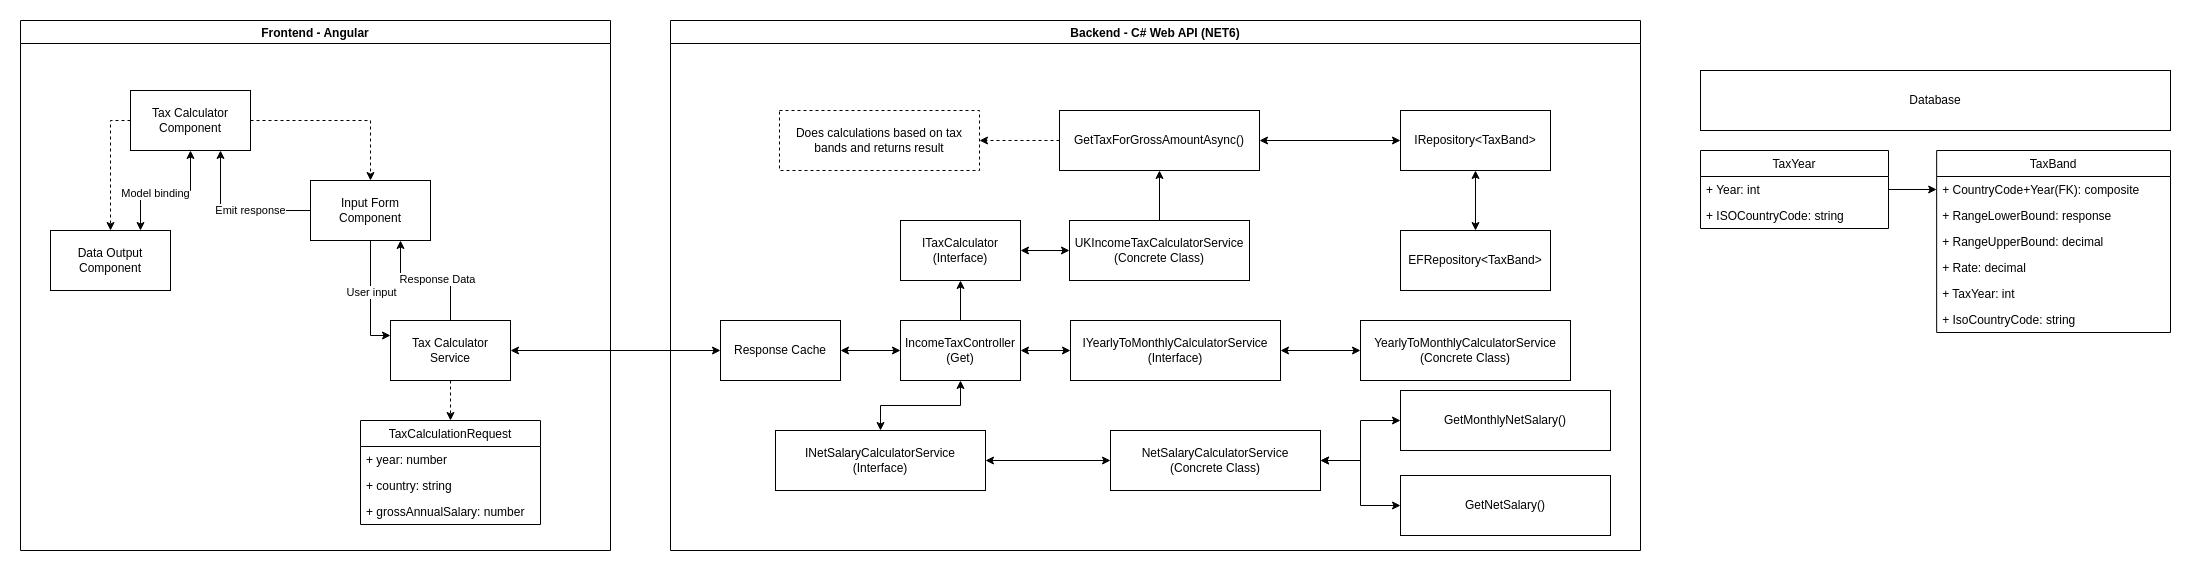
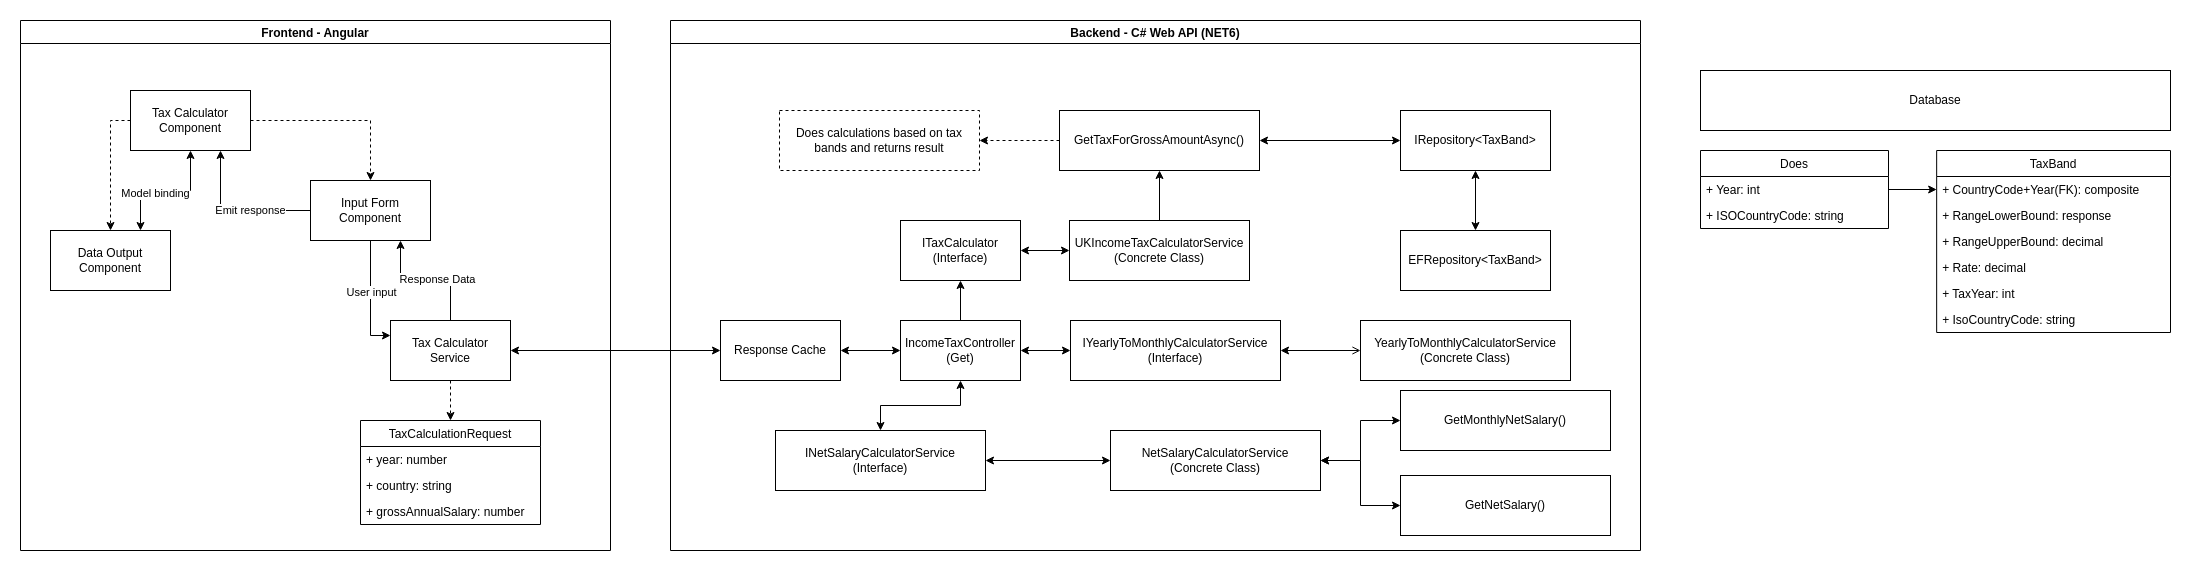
node "TaxYear": label "TaxYear" -> "Does"
edge "IYearlyToMonthlyCalculatorService (Interface)" -- "YearlyToMonthlyCalculatorService (Concrete Class)": arrowhead classic -> open
